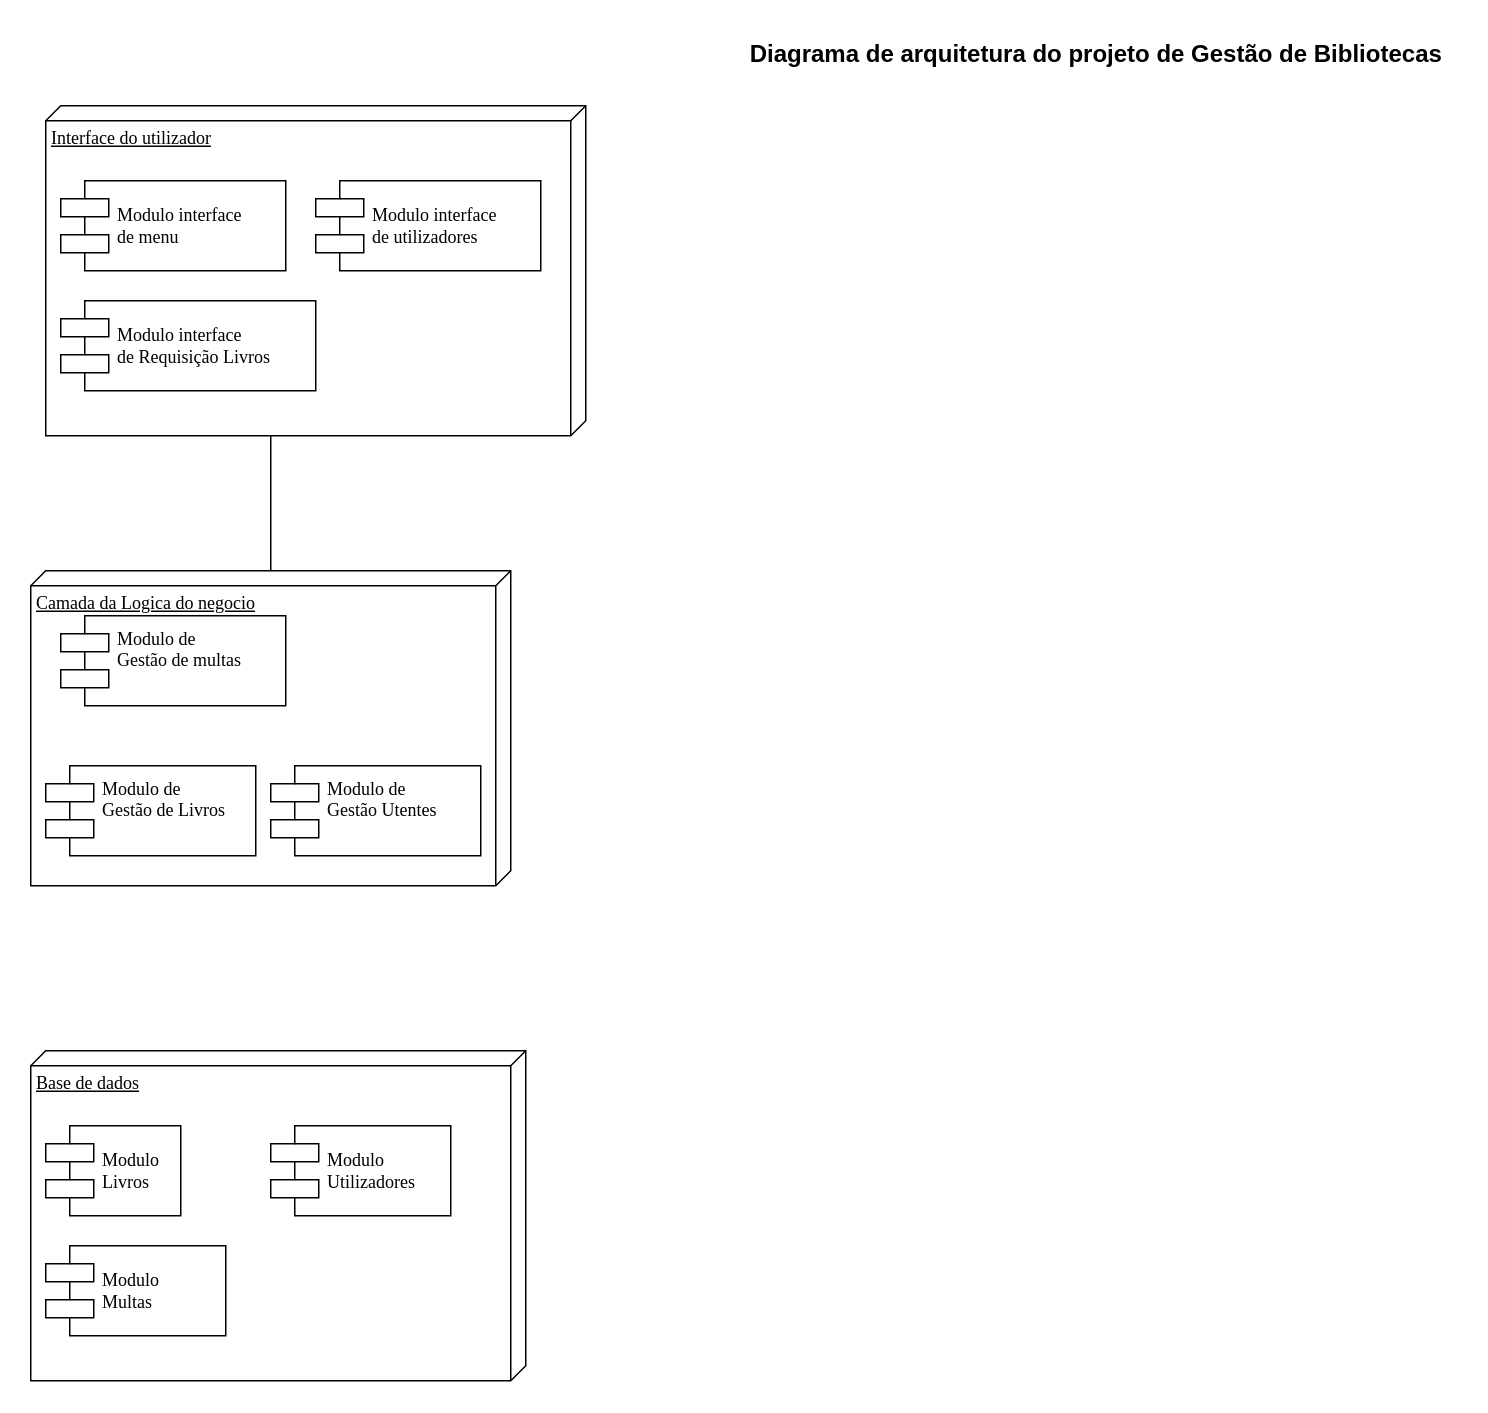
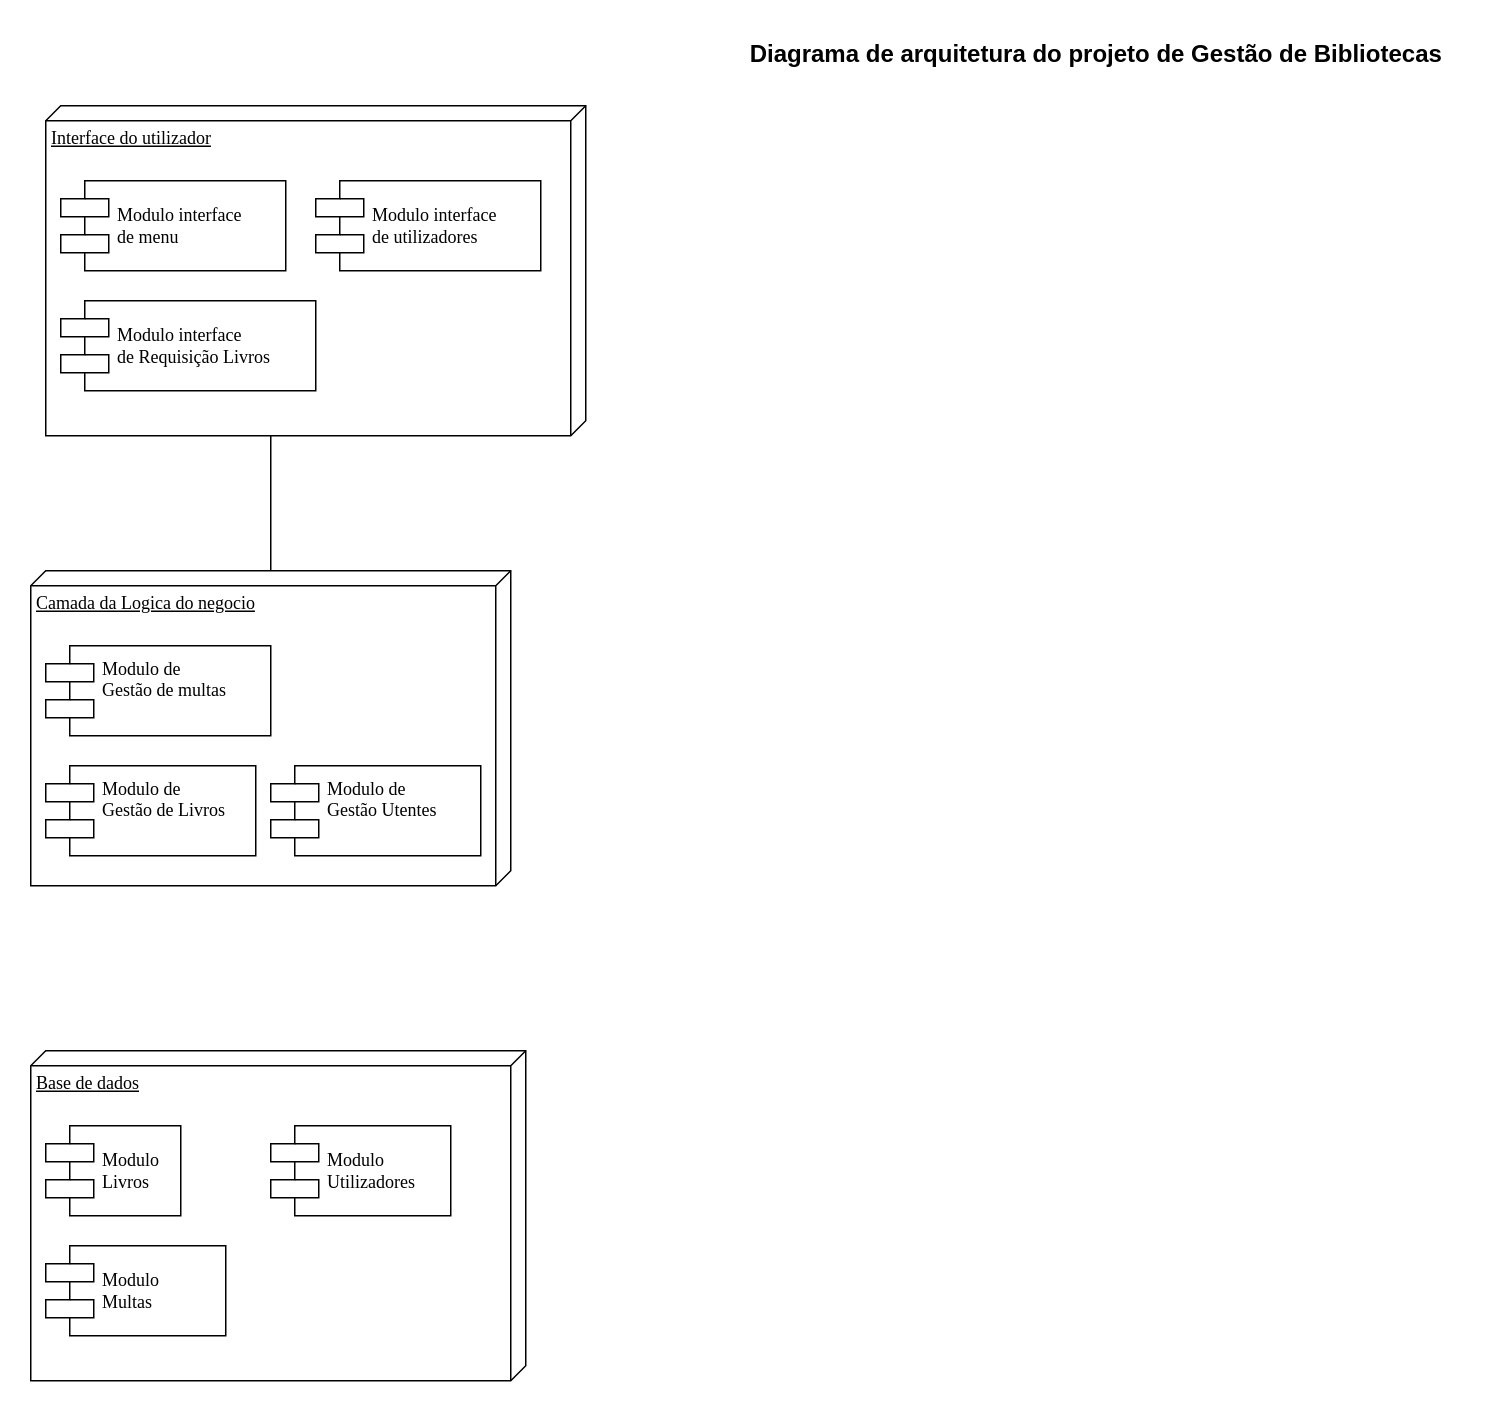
node "Modulo de Gestão de multas": moved (173, 661) -> (158, 691)
